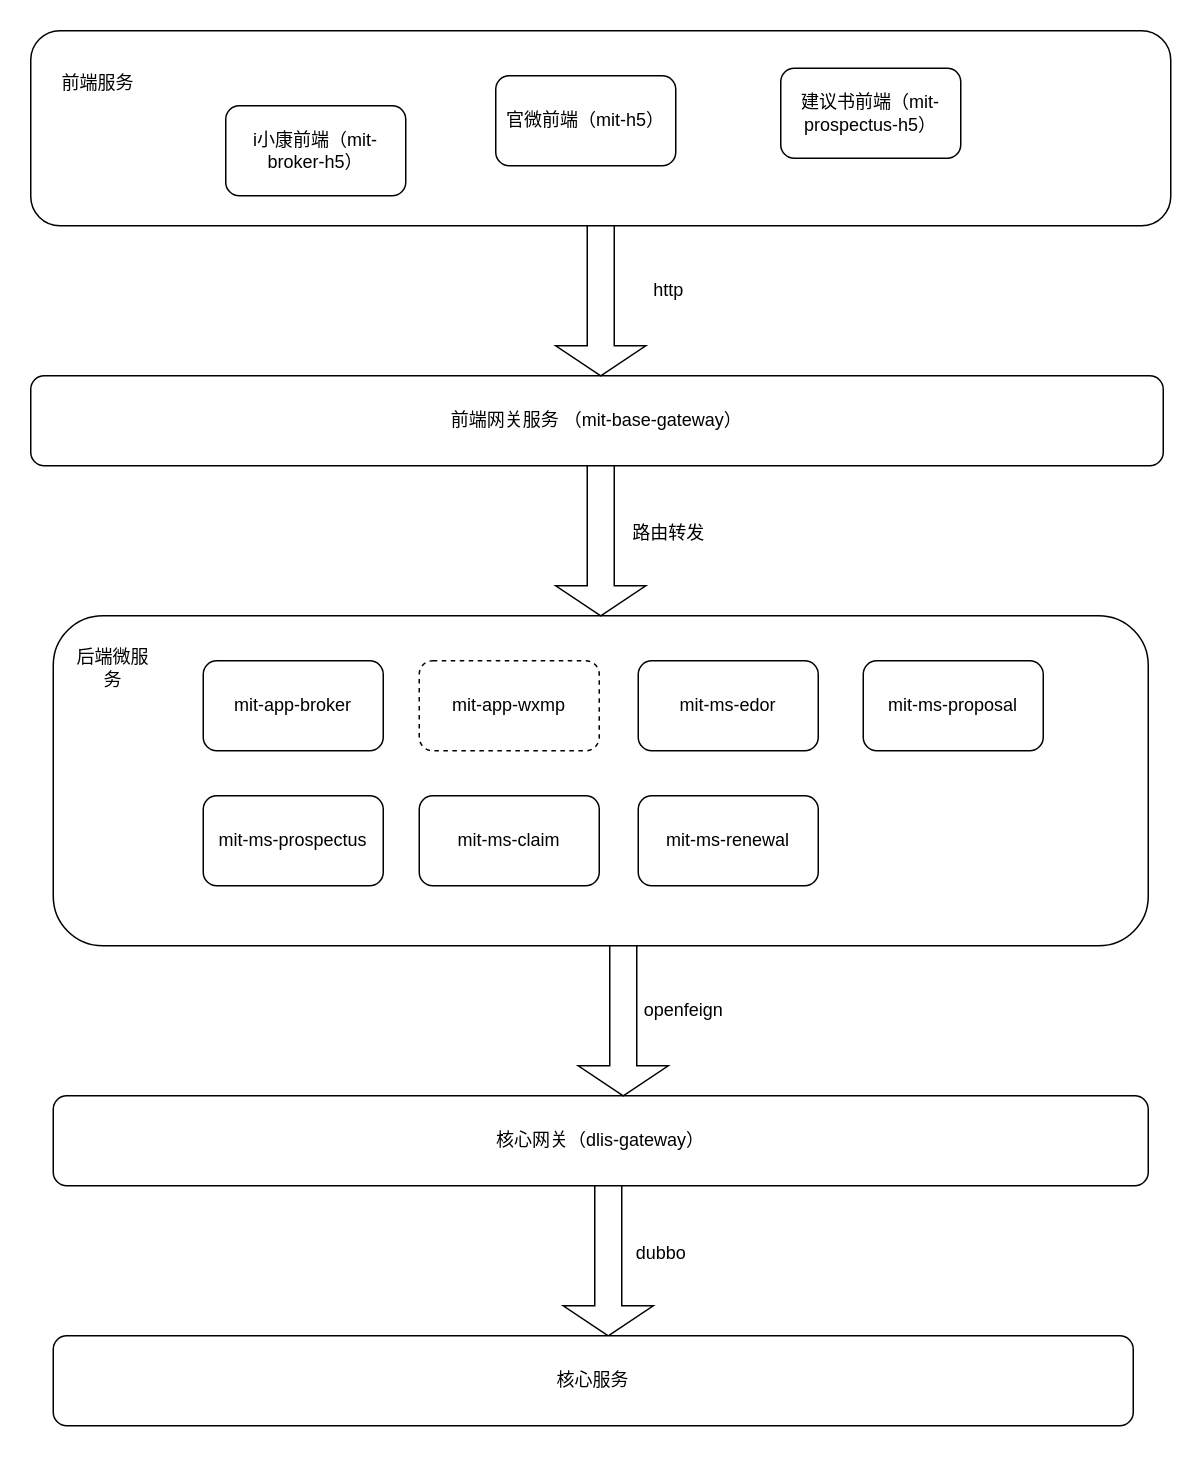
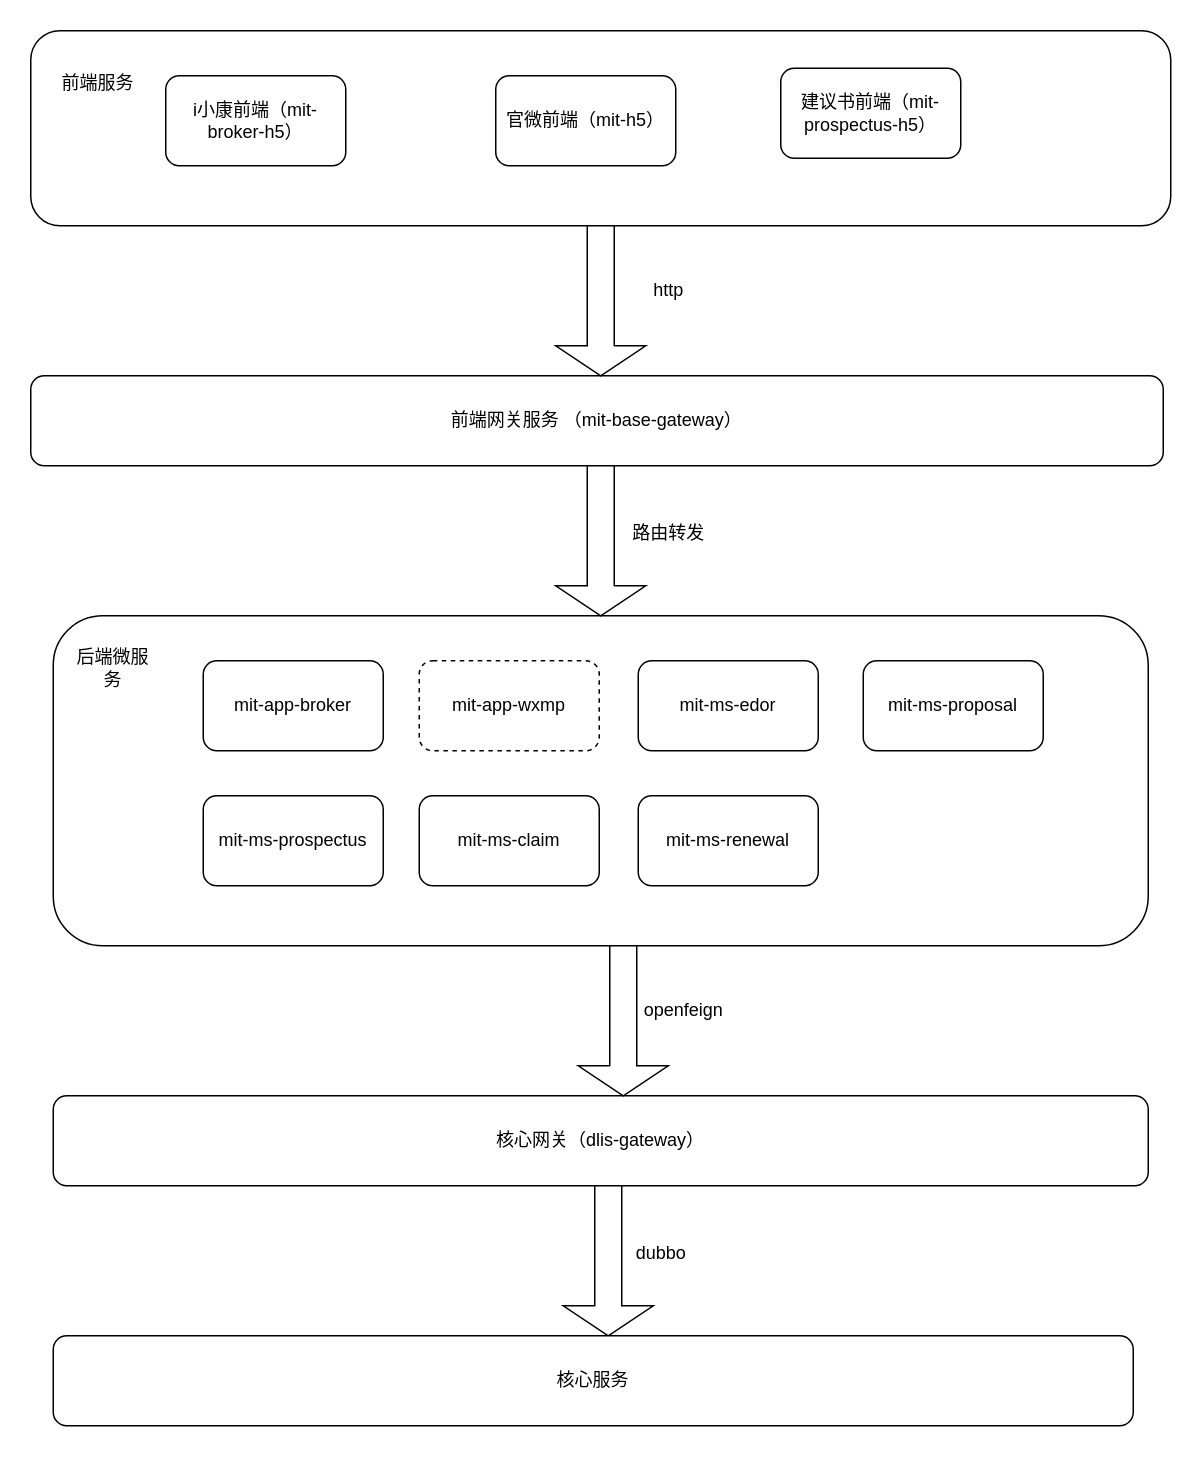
node "i小康前端（mit-broker-h5）": moved (316, 151) -> (256, 121)
